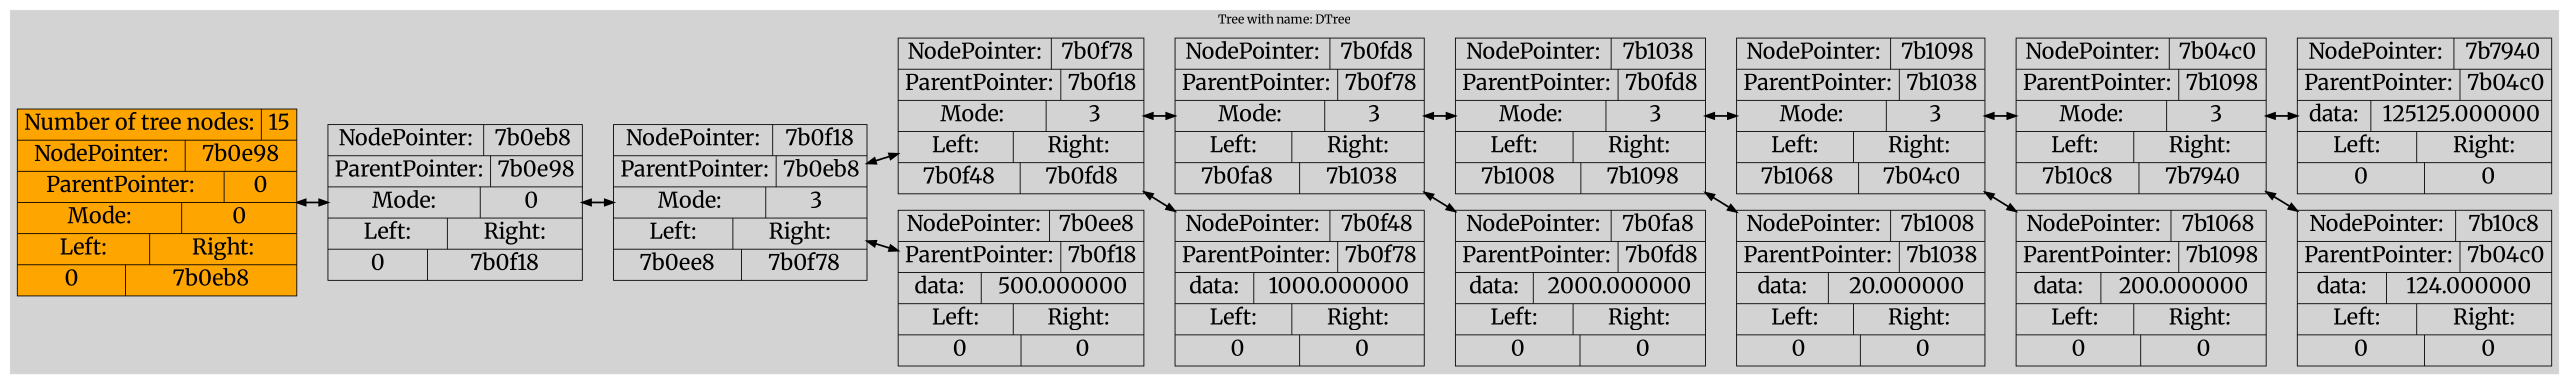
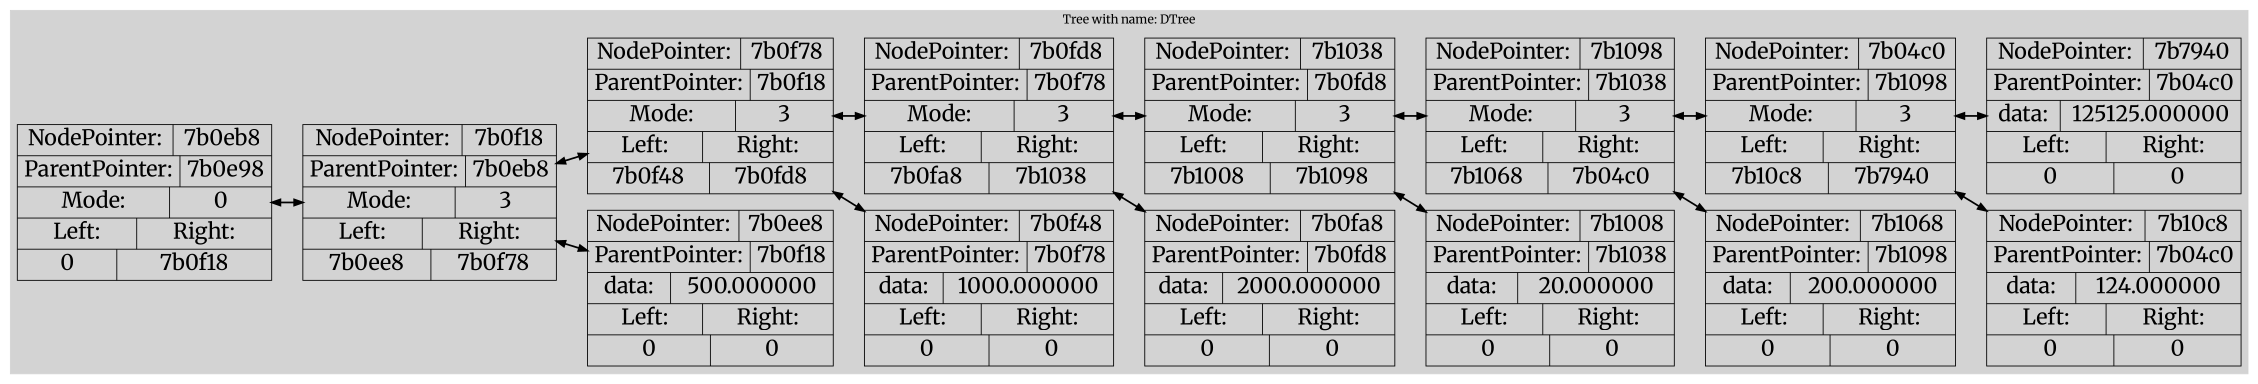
node "Number of tree nodes:": removed
